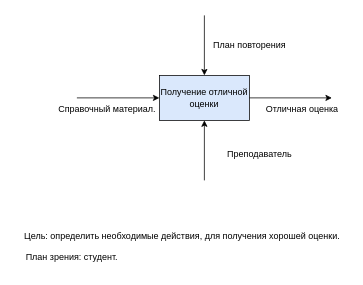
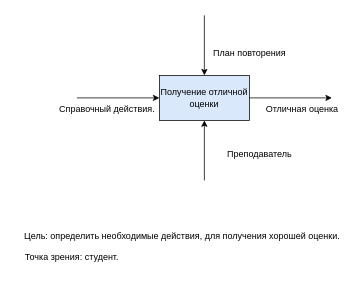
node "План повторения": moved (249, 45) -> (249, 53)
node "Справочный материал.": label "Справочный материал." -> "Справочный действия."
node "План зрения: студент.": label "План зрения: студент." -> "Точка зрения: студент."
